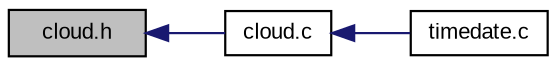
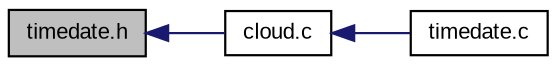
node "cloud.h": label "cloud.h" -> "timedate.h"
